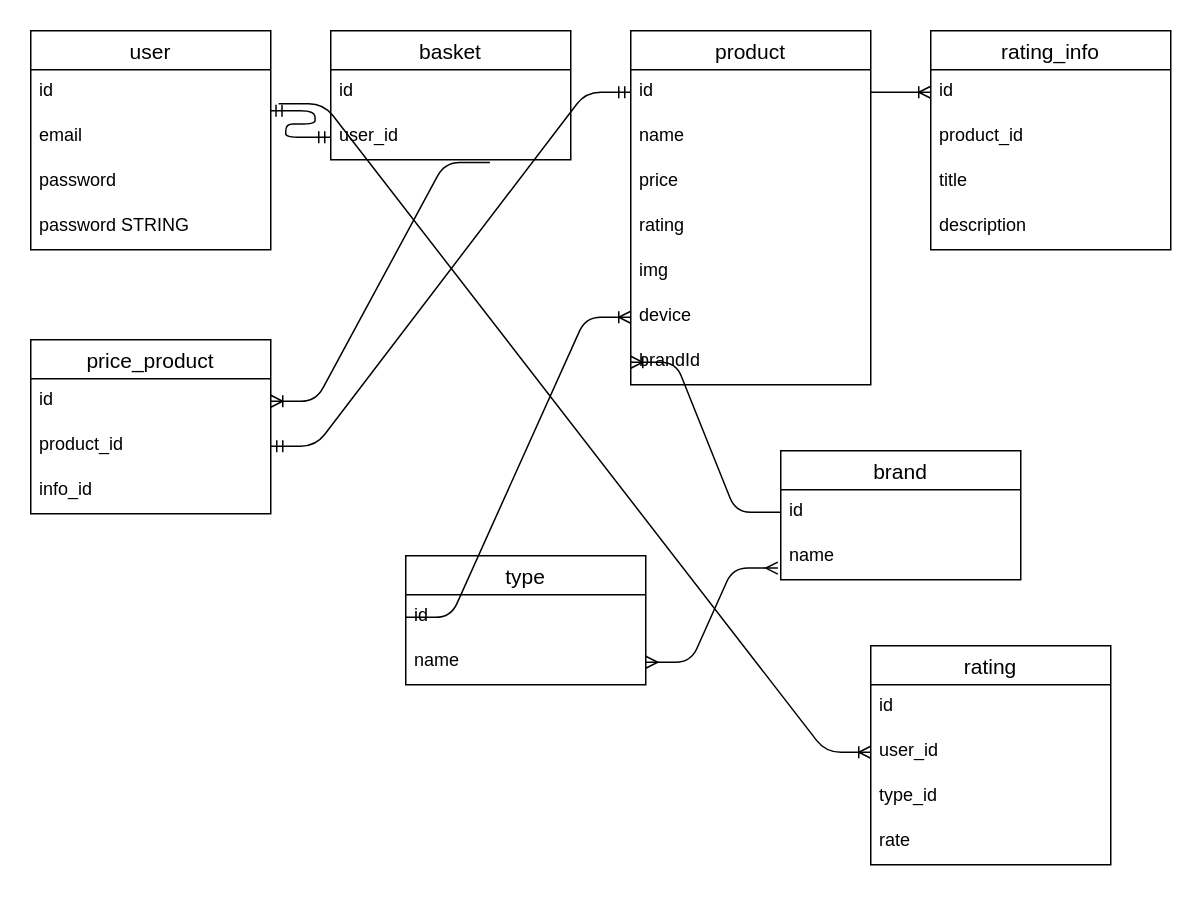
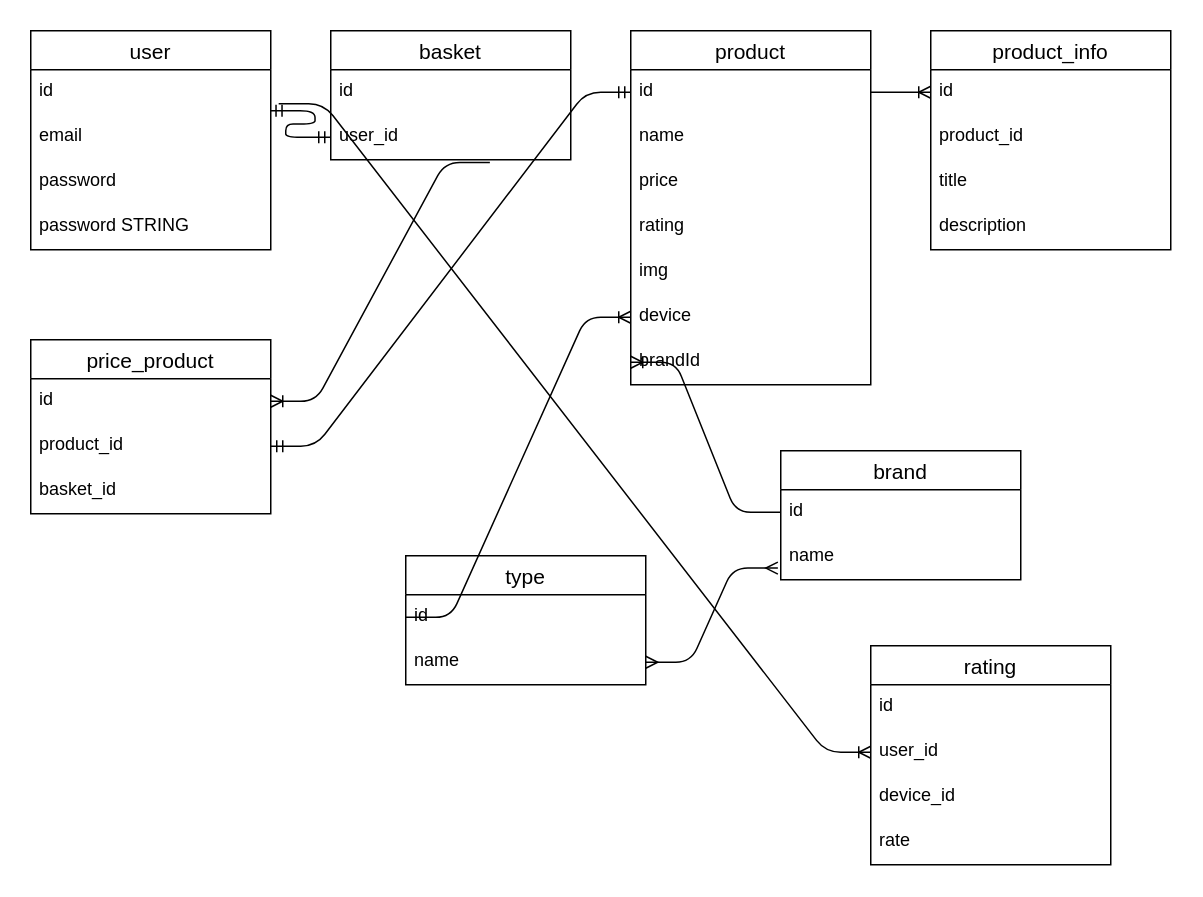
node "rating_info": label "rating_info" -> "product_info"
node "info_id": label "info_id" -> "basket_id"
node "type_id": label "type_id" -> "device_id"
